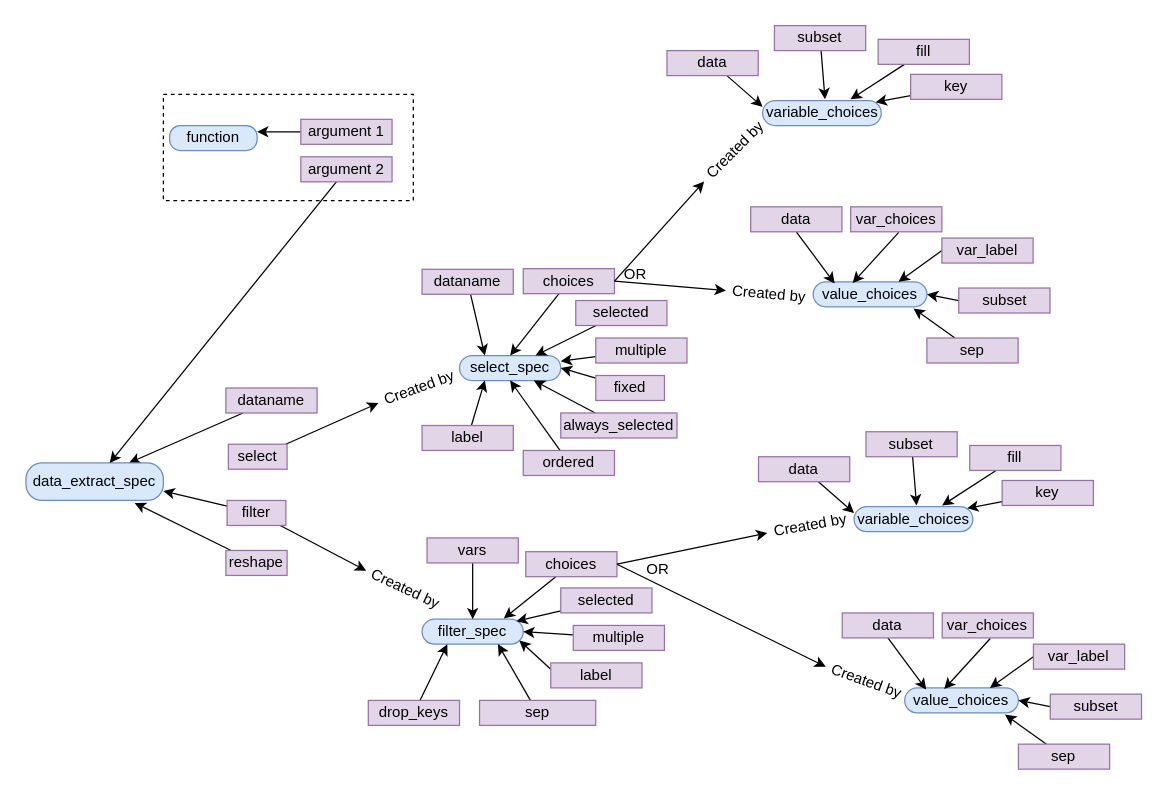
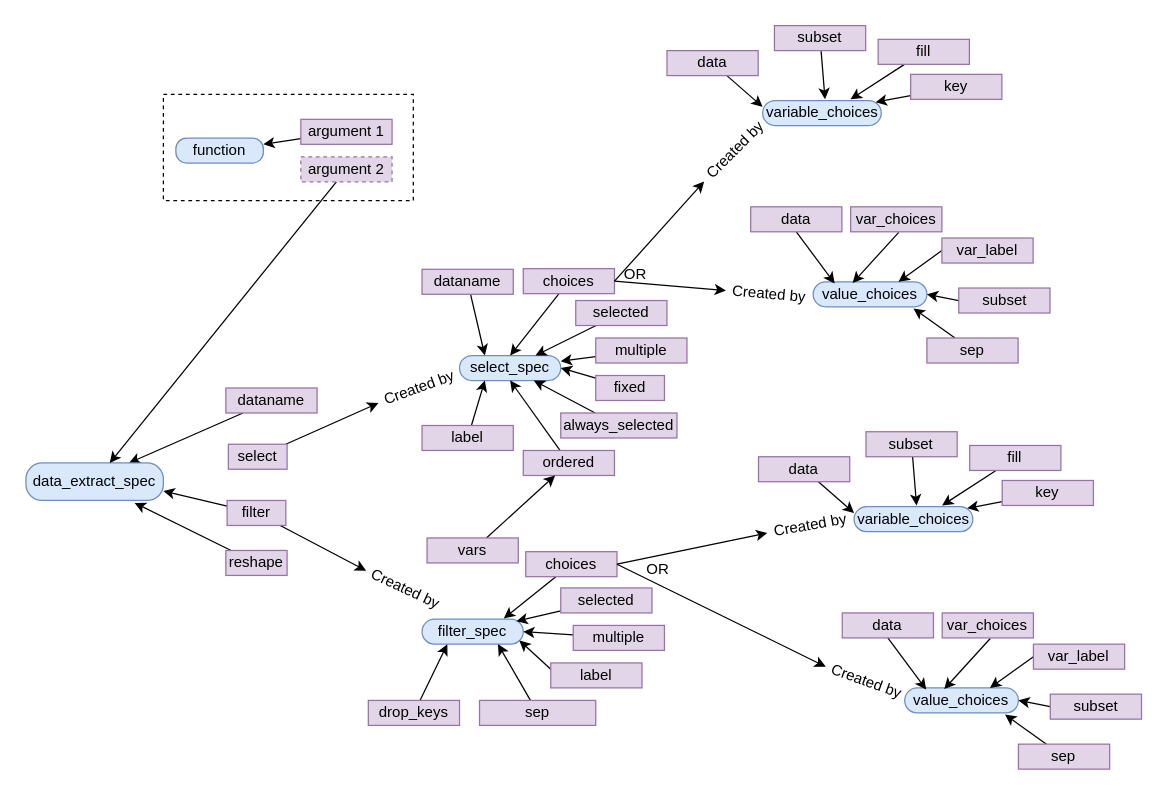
node "function": moved (213, 138) -> (219, 151)
node "argument 2": style solid -> dashed
edge "vars" -> "filter_spec": now "vars" -> "ordered"
